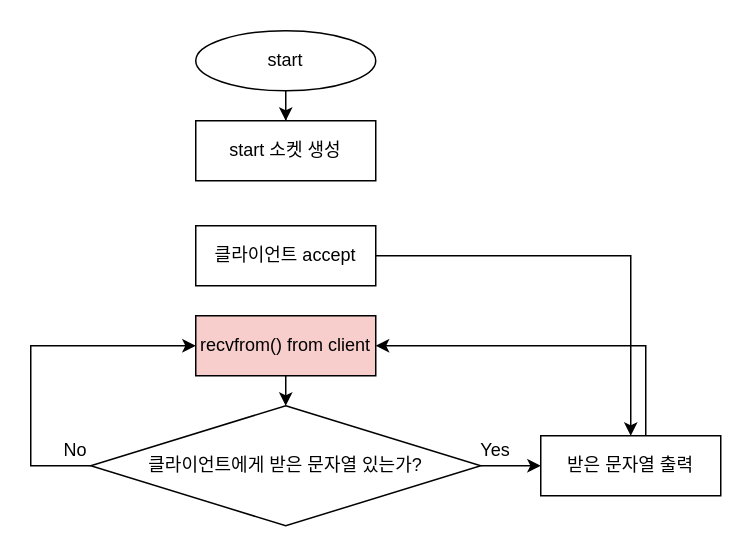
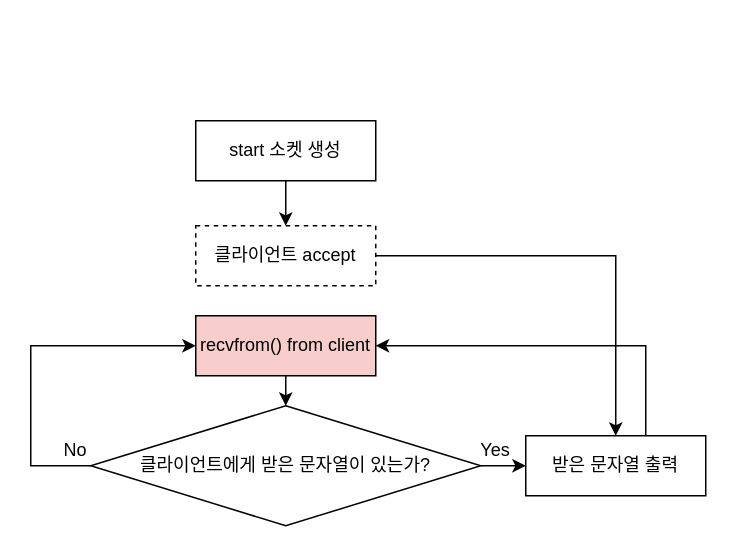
node "start": removed
edge "start" -> "start 소켓 생성": removed
edge "start 소켓 생성" -> "클라이언트 accept": added
node "클라이언트 accept": style solid -> dashed
node "클라이언트에게 받은 문자열 있는가?": label "클라이언트에게 받은 문자열 있는가?" -> "클라이언트에게 받은 문자열이 있는가?"
node "받은 문자열 출력": moved (631, 466) -> (616, 466)
